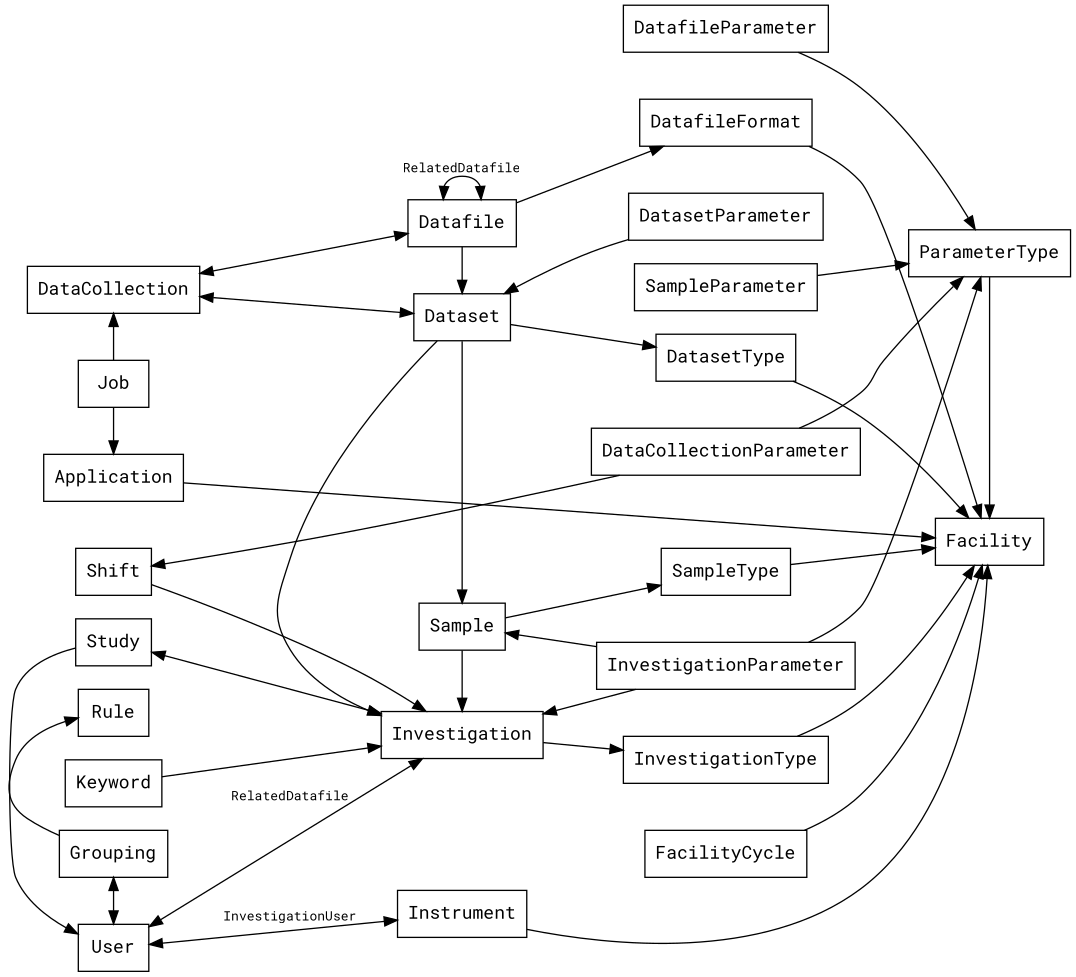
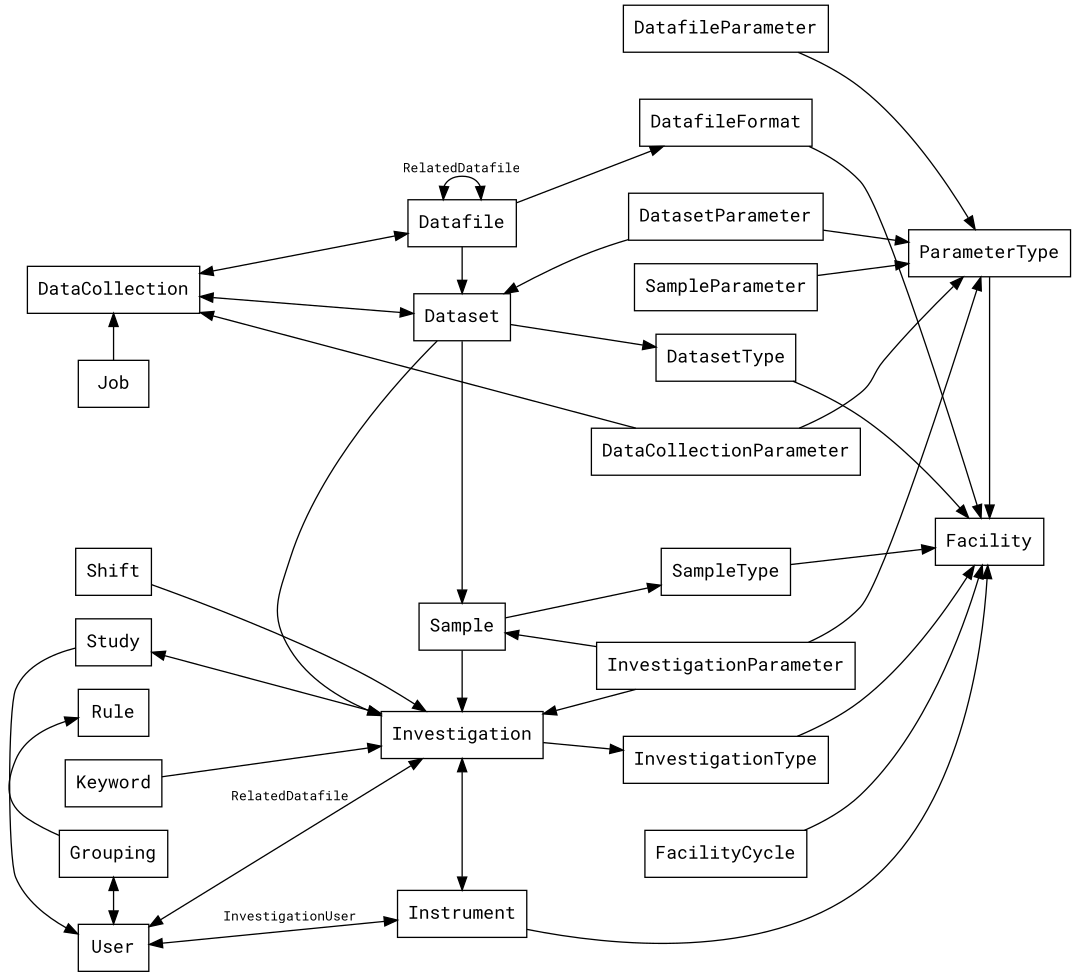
edge "DatasetParameter" -> "ParameterType": added
node "Application": removed
edge "DataCollectionParameter" -> "Shift": now "DataCollectionParameter" -> "DataCollection"
edge "Investigation" -- "Instrument": added
